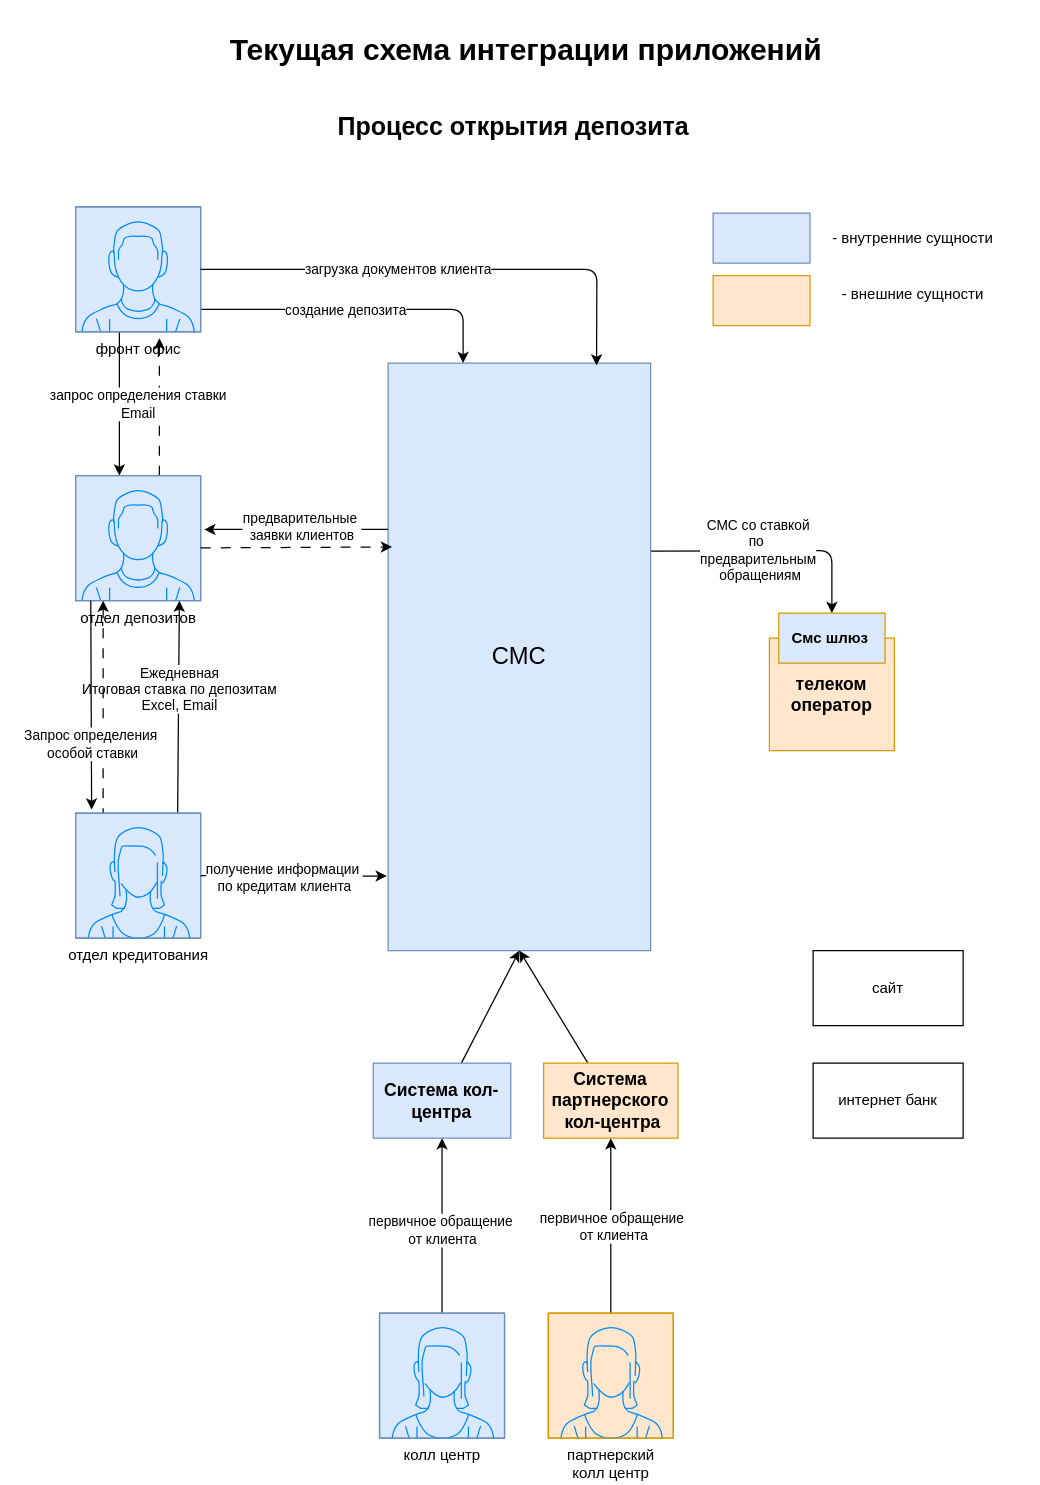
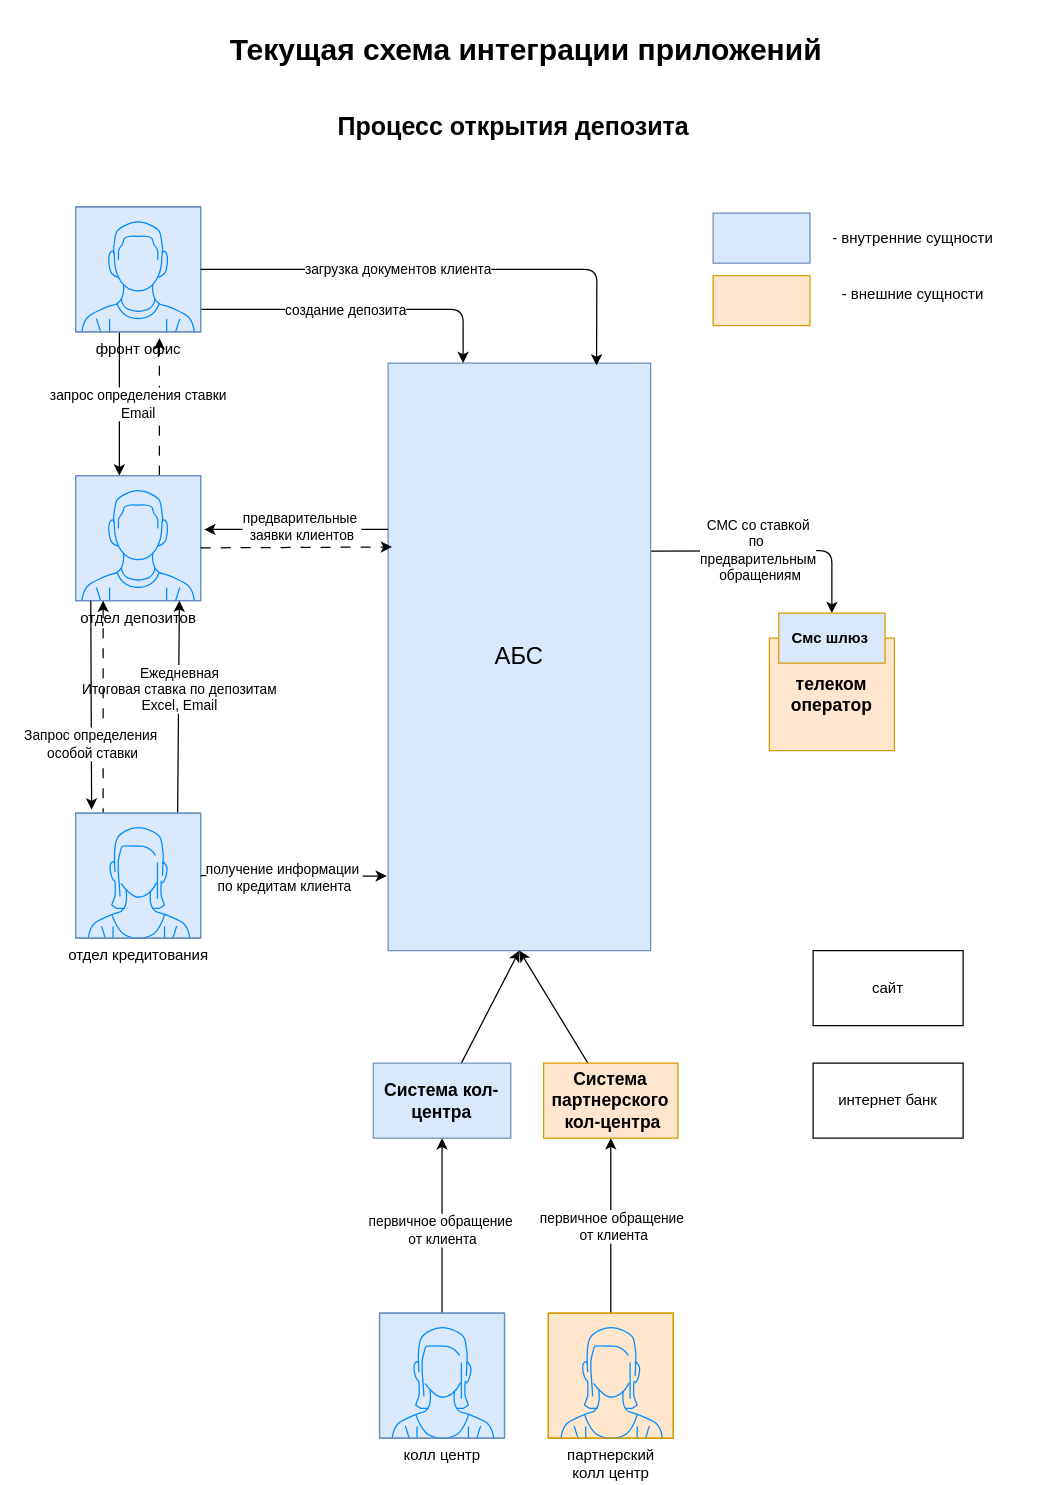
node "СМС": label "СМС" -> "АБС"
